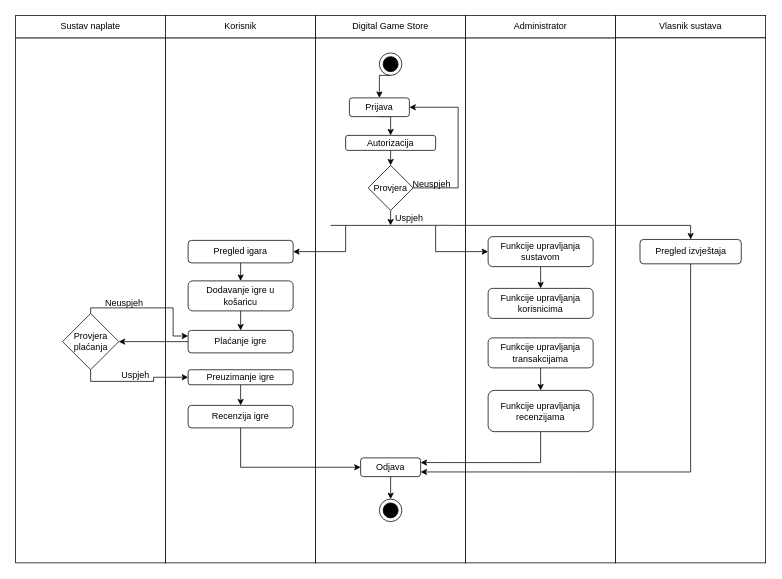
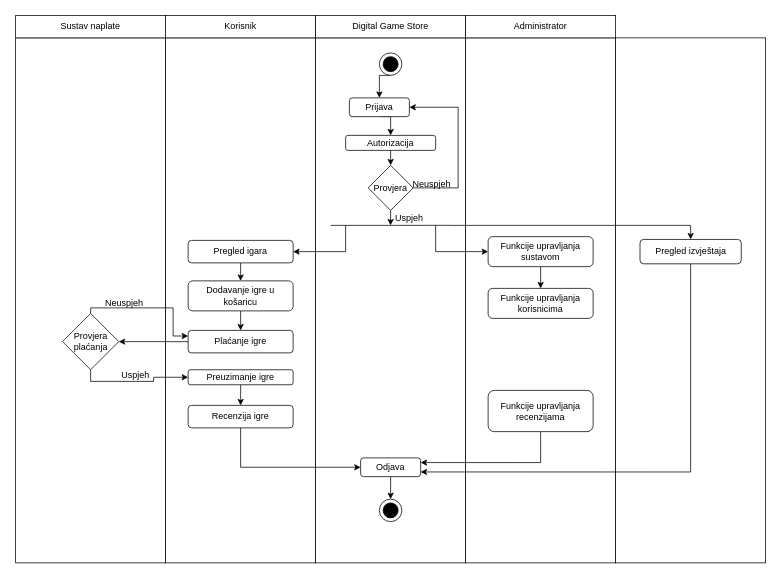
node "Vlasnik sustava": removed
node "Funkcije upravljanja transakcijama": removed
edge "Funkcije upravljanja transakcijama" -> "Funkcije upravljanja recenzijama": removed
